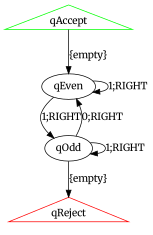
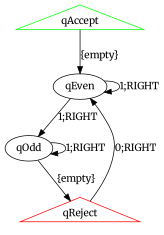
edge "qOdd" -> "qEven": now "qReject" -> "qEven"
